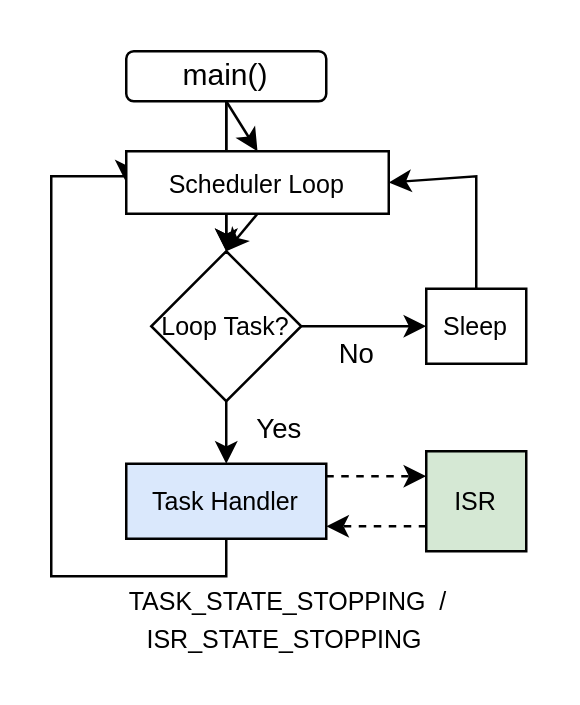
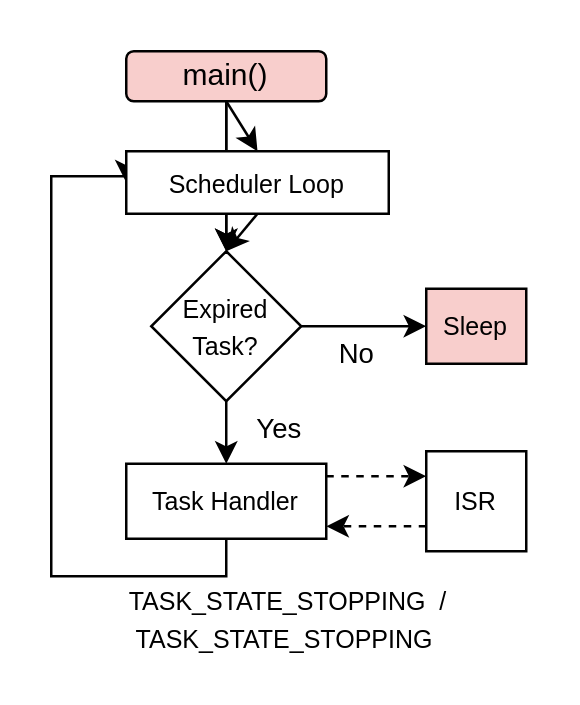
node "main()": fillcolor #ffffff -> #f8cecc
edge "Sleep" -> "Scheduler Loop": removed
node "Loop Task?": label "Loop Task?" -> "Expired Task?"
node "Sleep": fillcolor #ffffff -> #f8cecc
node "Task Handler": fillcolor #dae8fc -> #ffffff
node "ISR": fillcolor #d5e8d4 -> #ffffff
node "ISR_STATE_STOPPING": label "ISR_STATE_STOPPING" -> "TASK_STATE_STOPPING"
